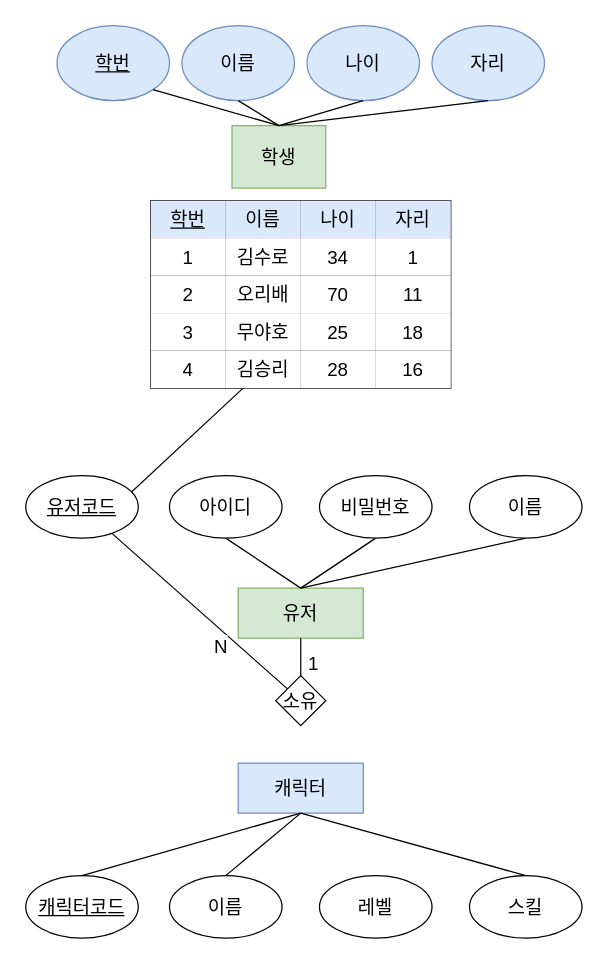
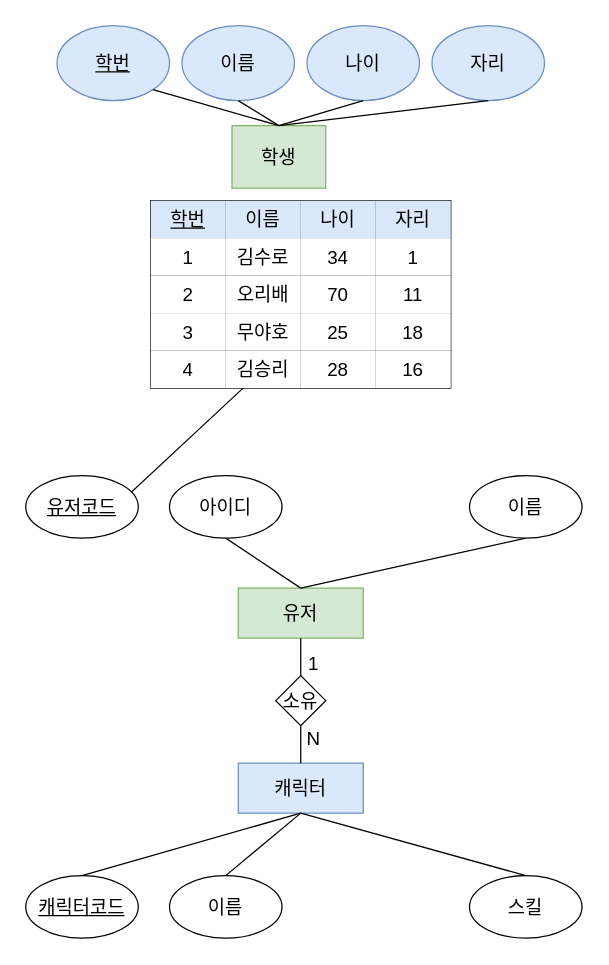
node "비밀번호": removed
edge "비밀번호" -- "유저": removed
edge "유저코드" -- "소유": now "캐릭터" -- "소유"
node "레벨": removed
